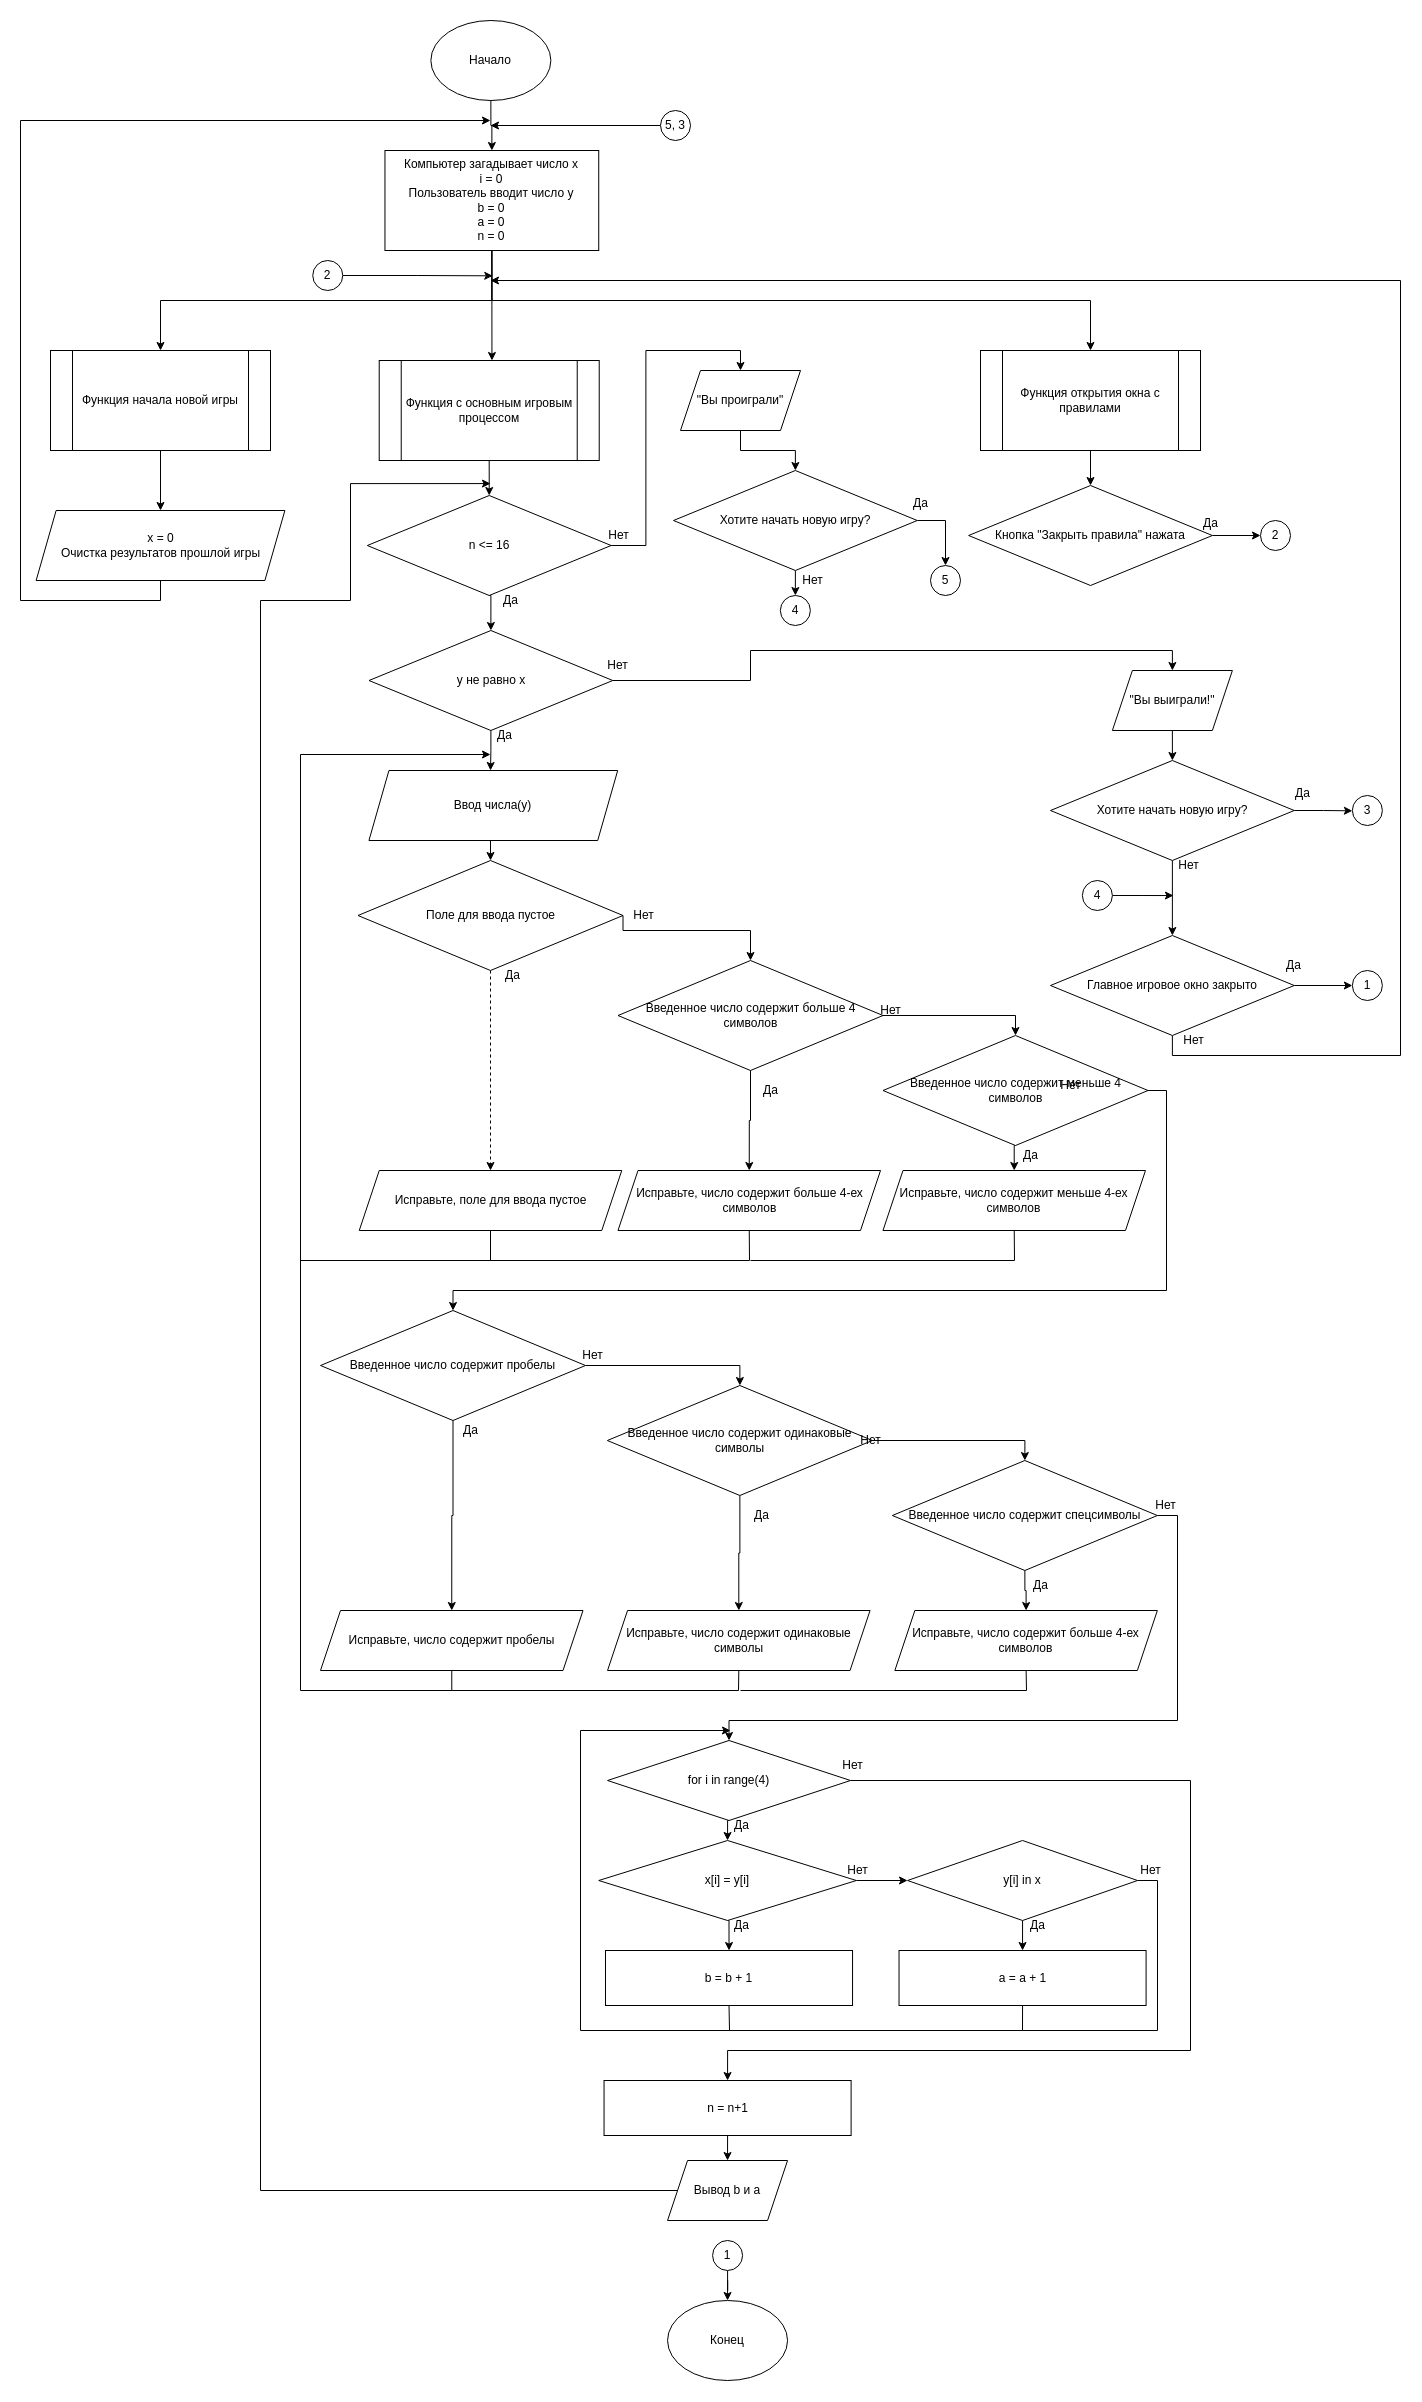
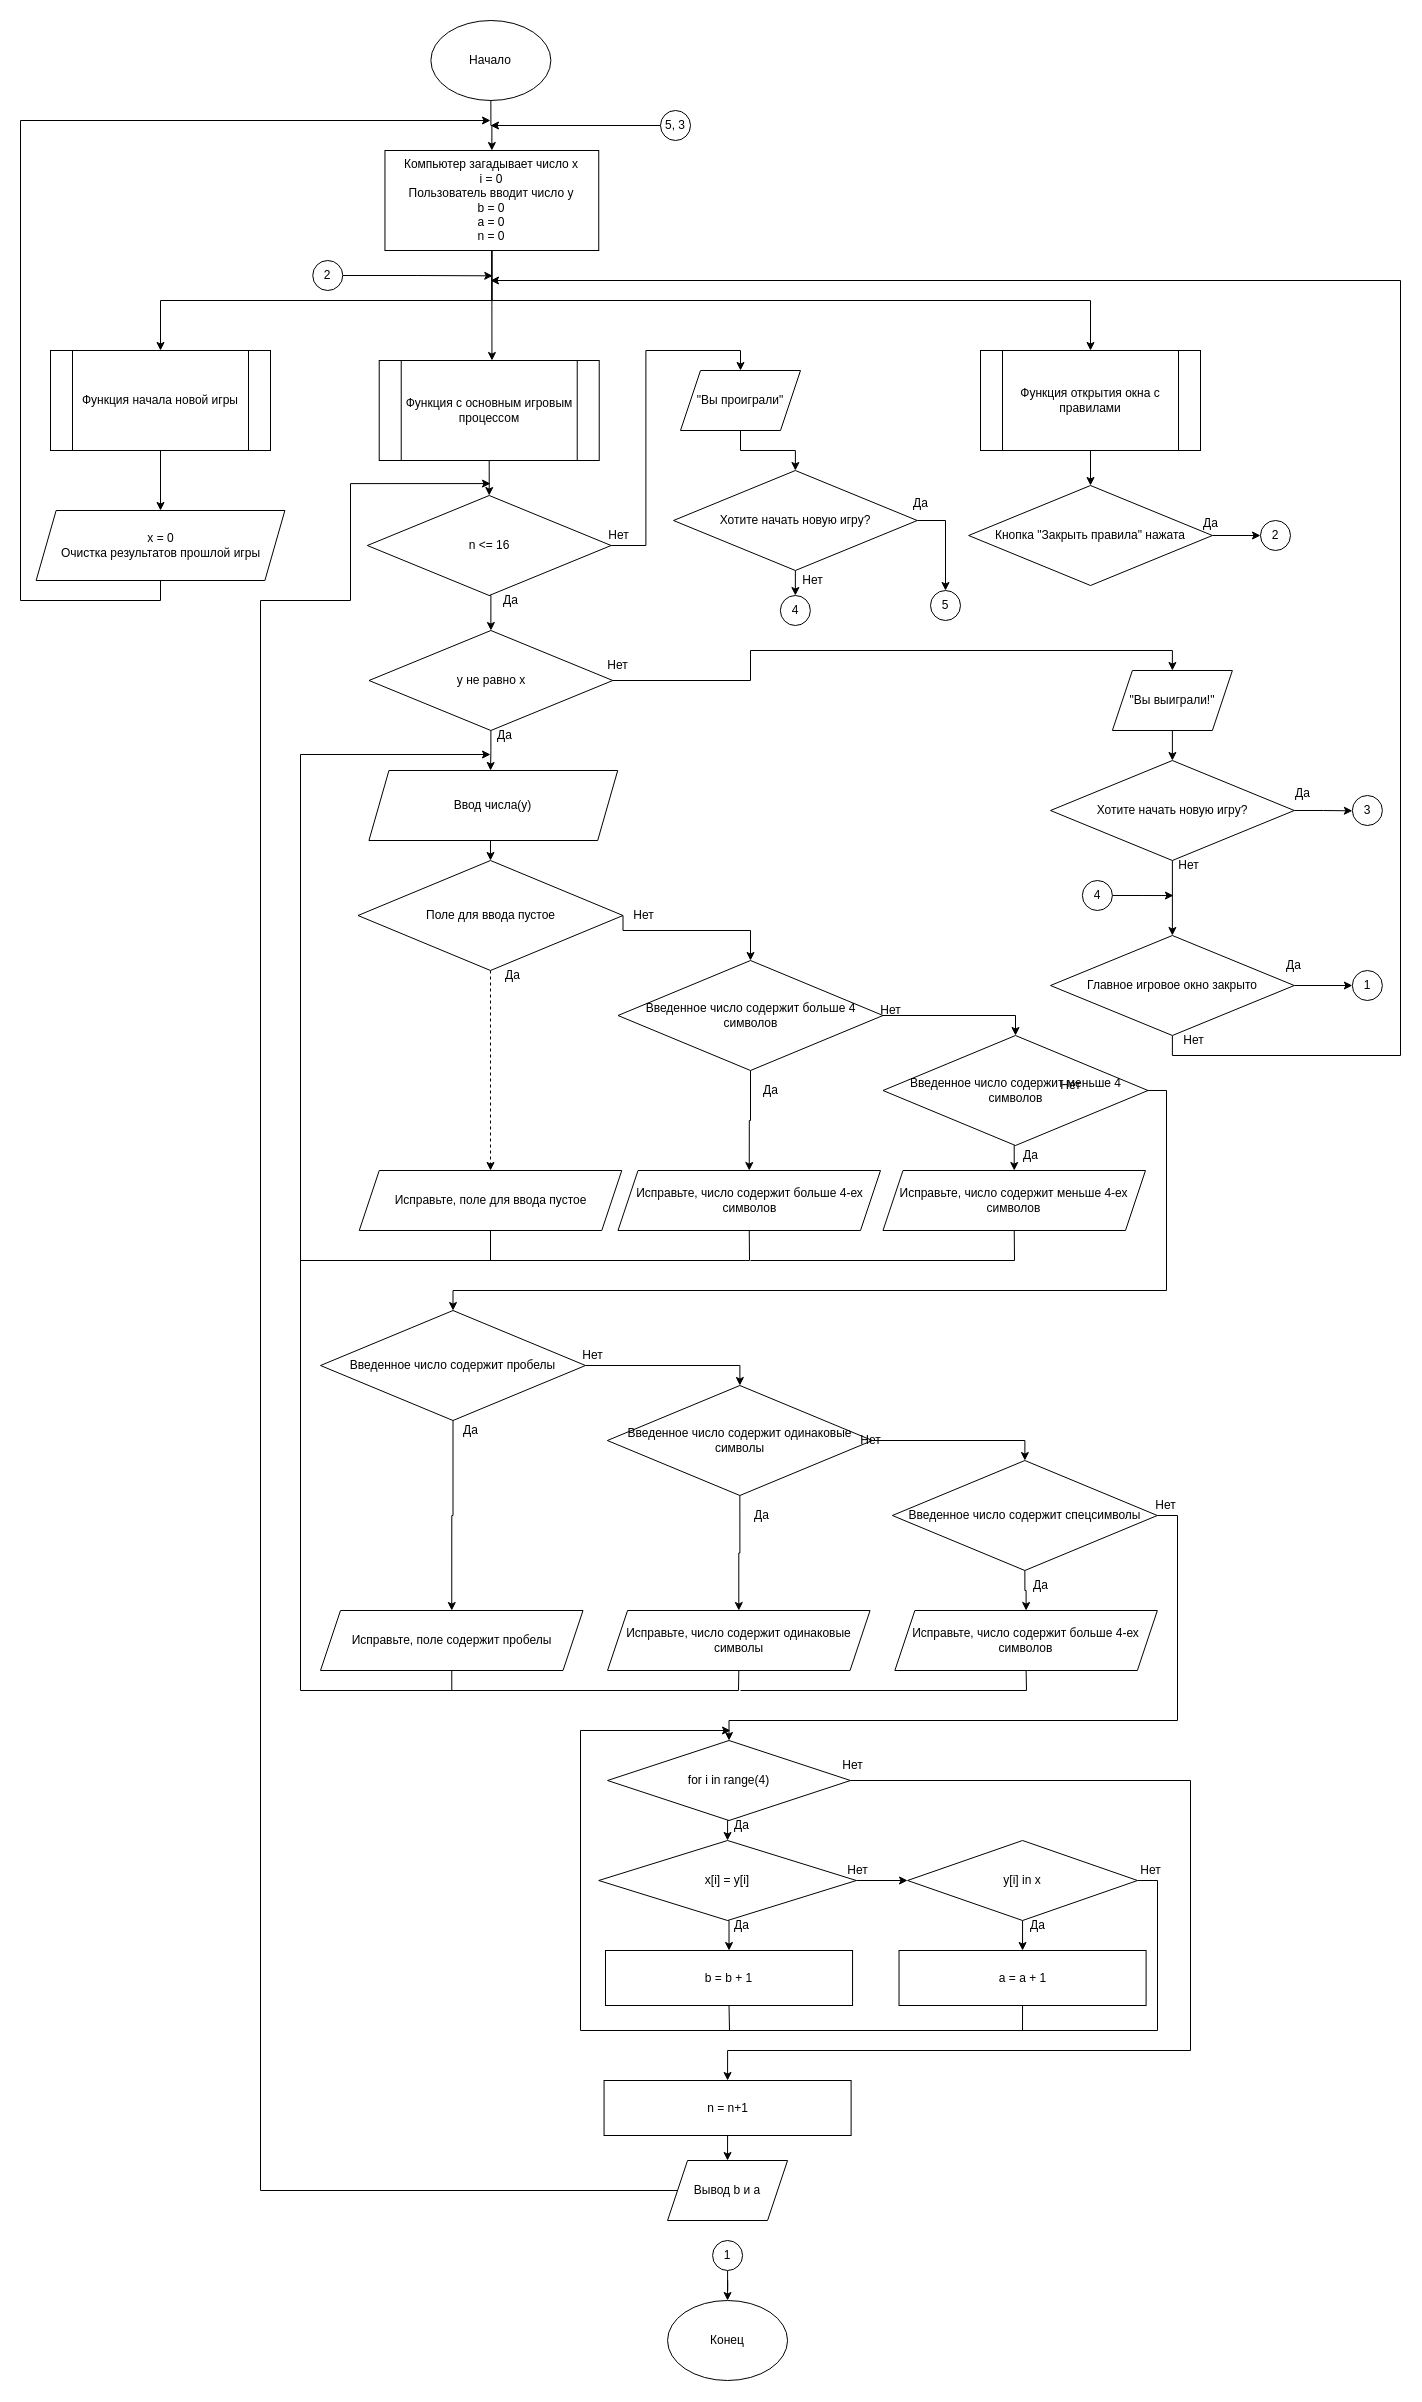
node "5": moved (946, 581) -> (946, 606)
node "Исправьте, число содержит пробелы": label "Исправьте, число содержит пробелы" -> "Исправьте, поле содержит пробелы"
